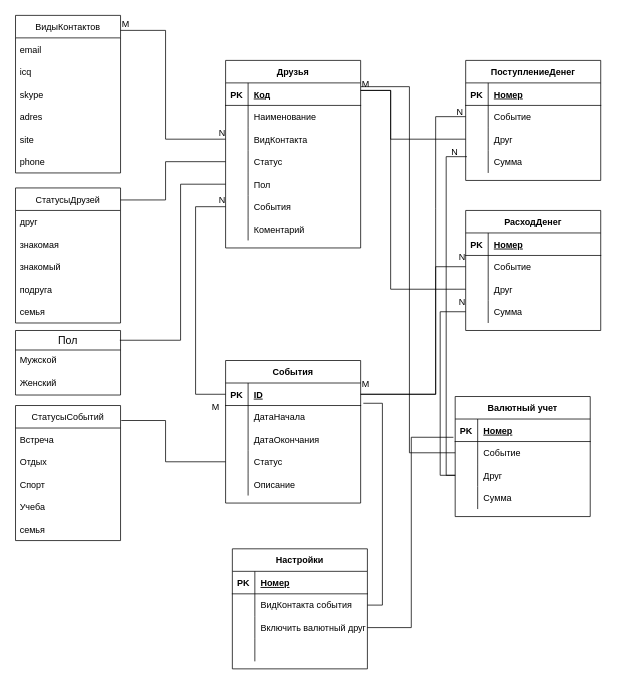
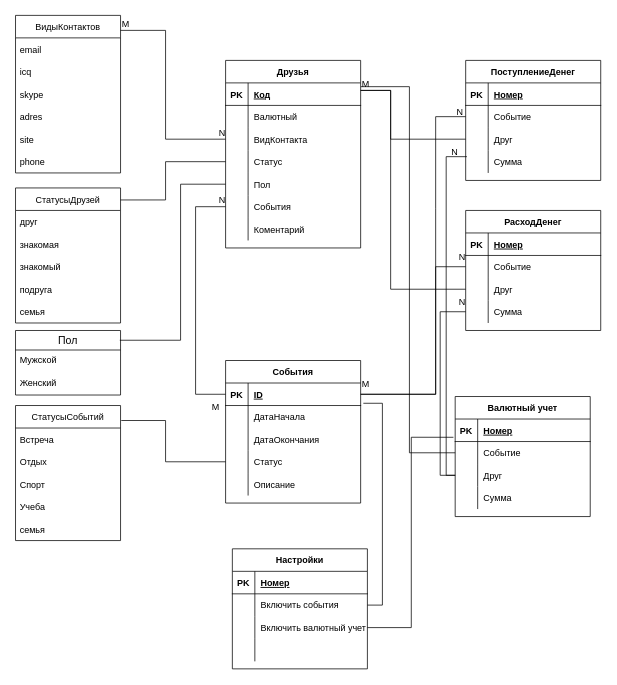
node "Наименование": label "Наименование" -> "Валютный"
node "ВидКонтакта события": label "ВидКонтакта события" -> "Включить события"
node "Включить валютный друг": label "Включить валютный друг" -> "Включить валютный учет"
